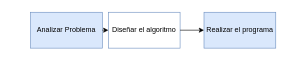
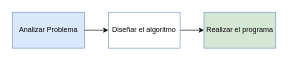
node "Analizar Problema": moved (66, 30) -> (48, 30)
node "Realizar el programa": fillcolor #dae8fc -> #d5e8d4
